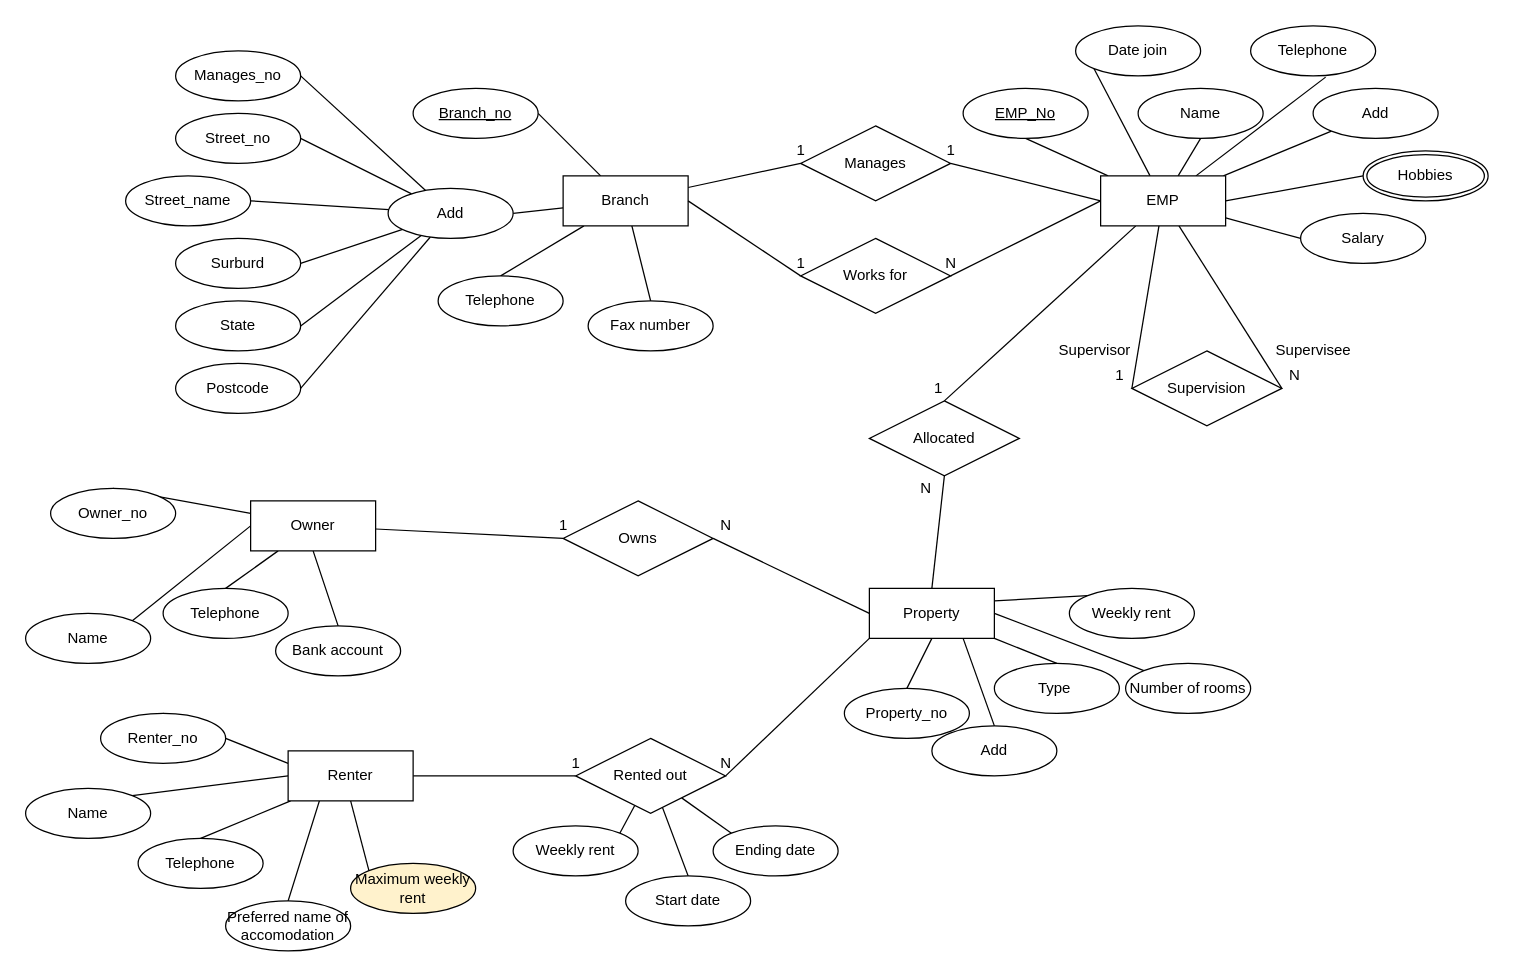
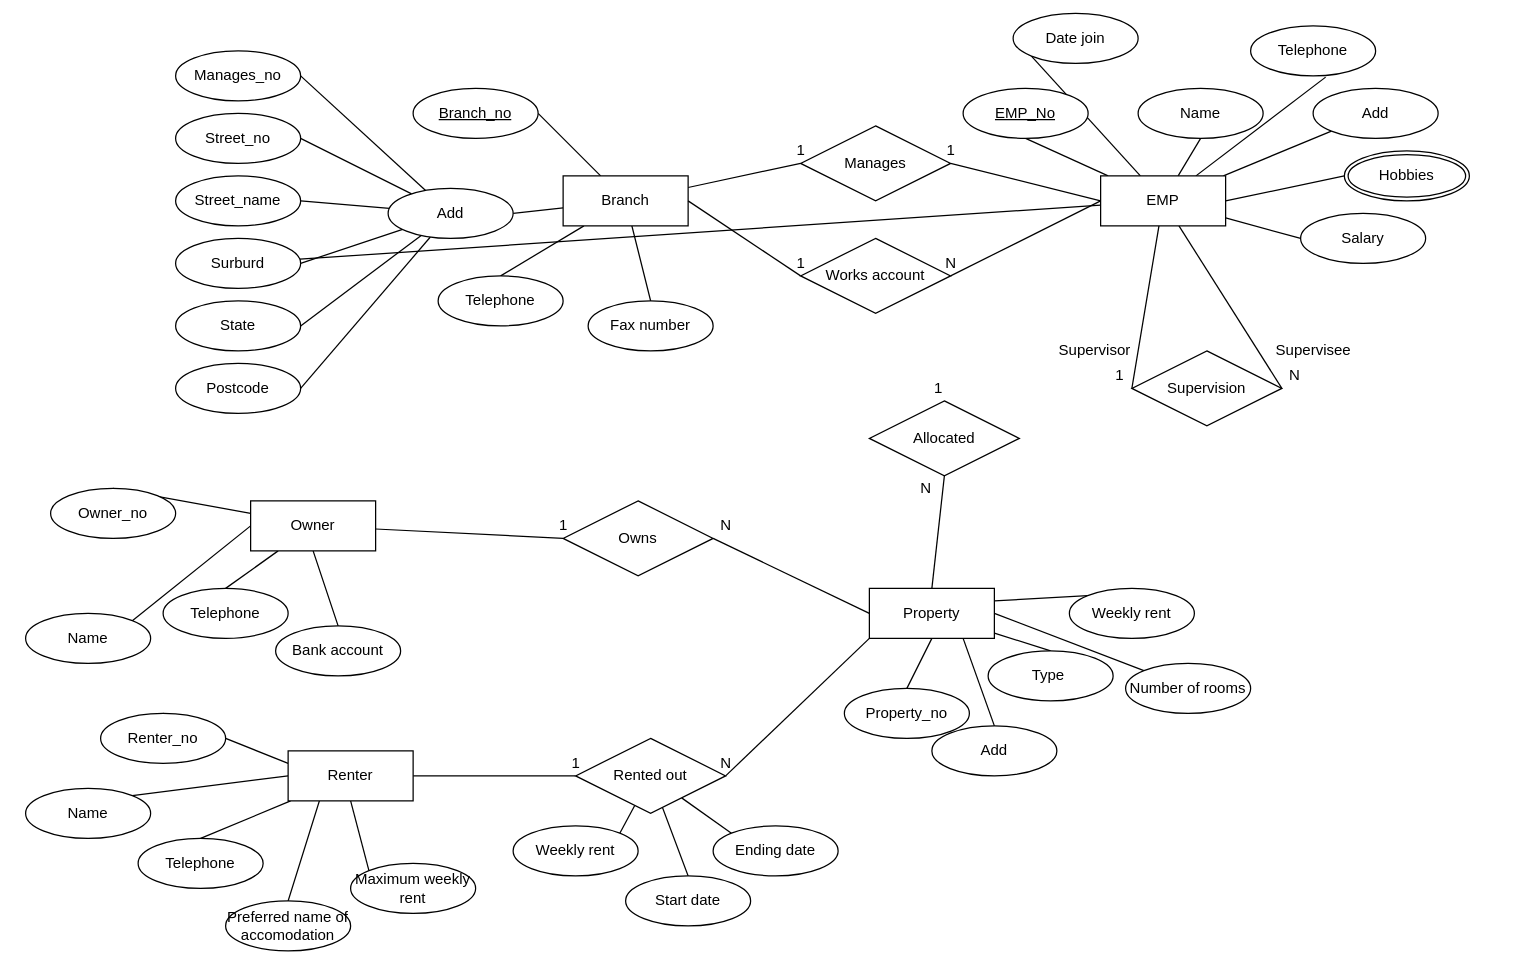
node "Date join": moved (1138, 51) -> (1076, 38)
node "Hobbies": moved (1426, 176) -> (1407, 176)
node "Street_name": moved (188, 201) -> (238, 201)
node "Works for": label "Works for" -> "Works account"
edge "EMP" -- "Allocated": now "EMP" -- "Surburd"
node "Type": moved (1057, 688) -> (1051, 676)
node "Maximum weekly rent": fillcolor #fff2cc -> #ffffff
